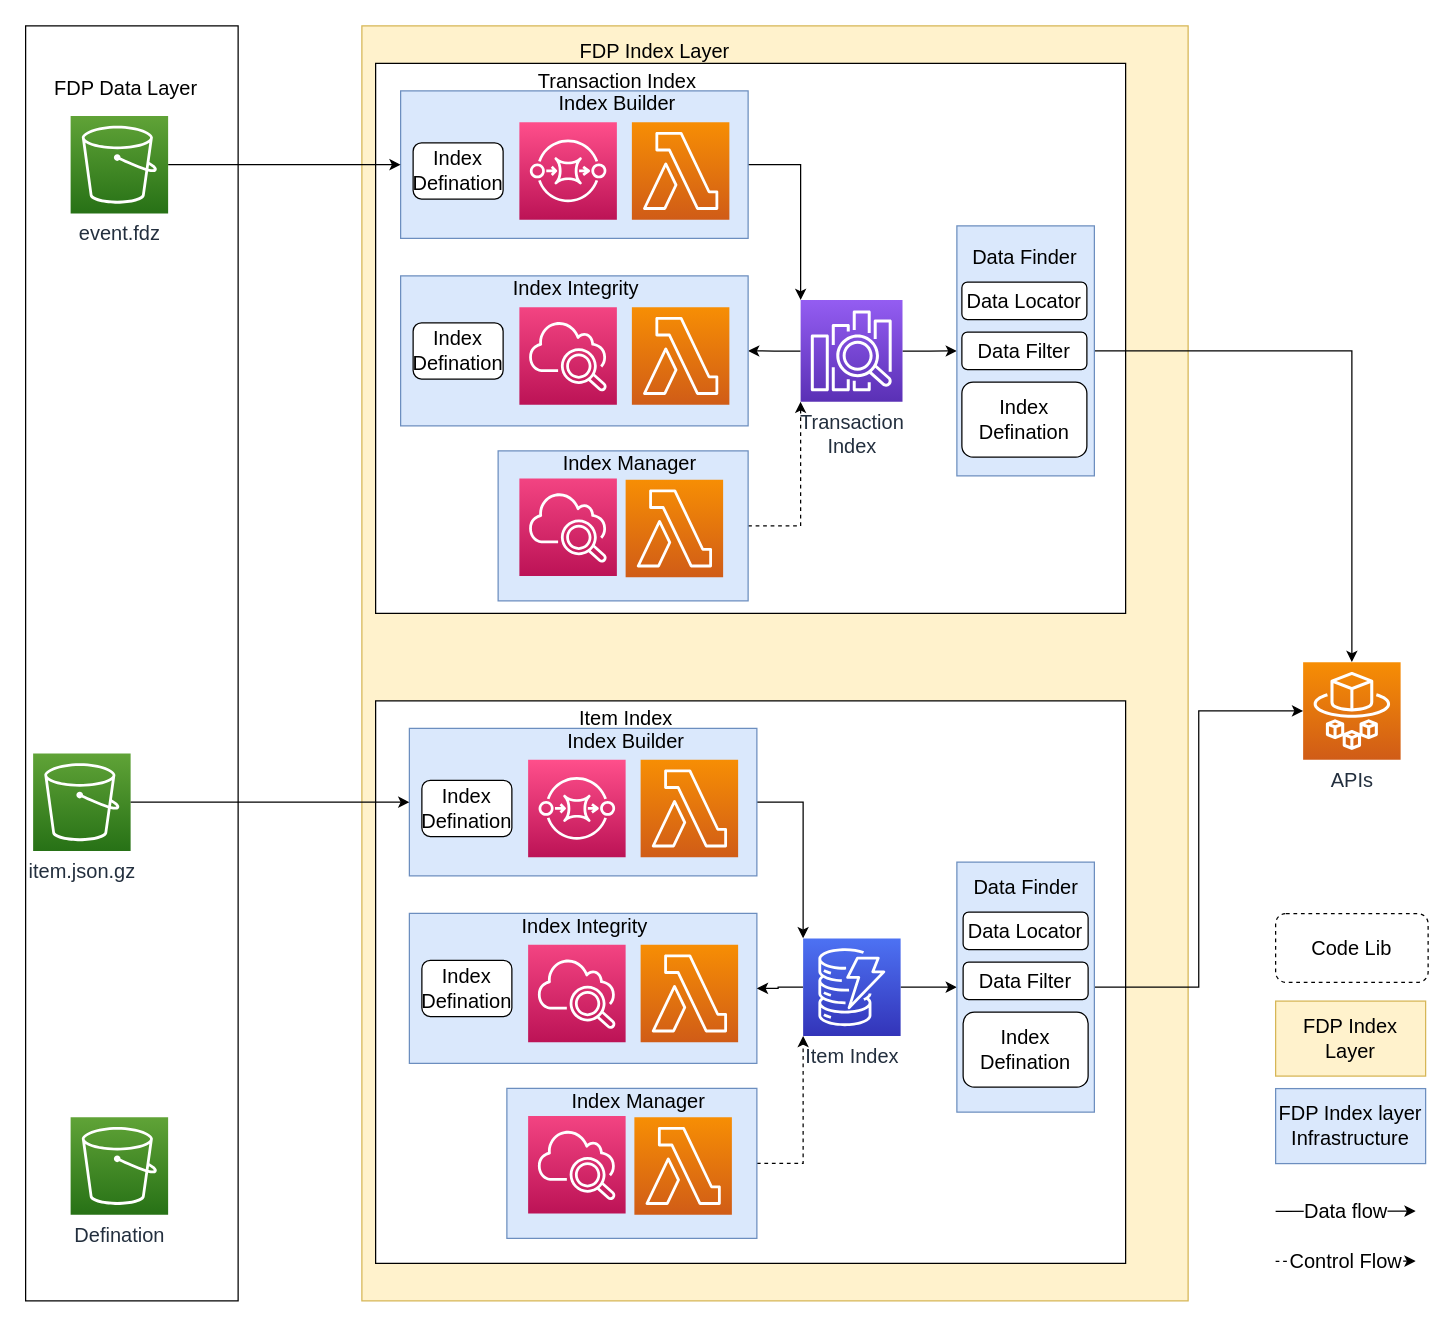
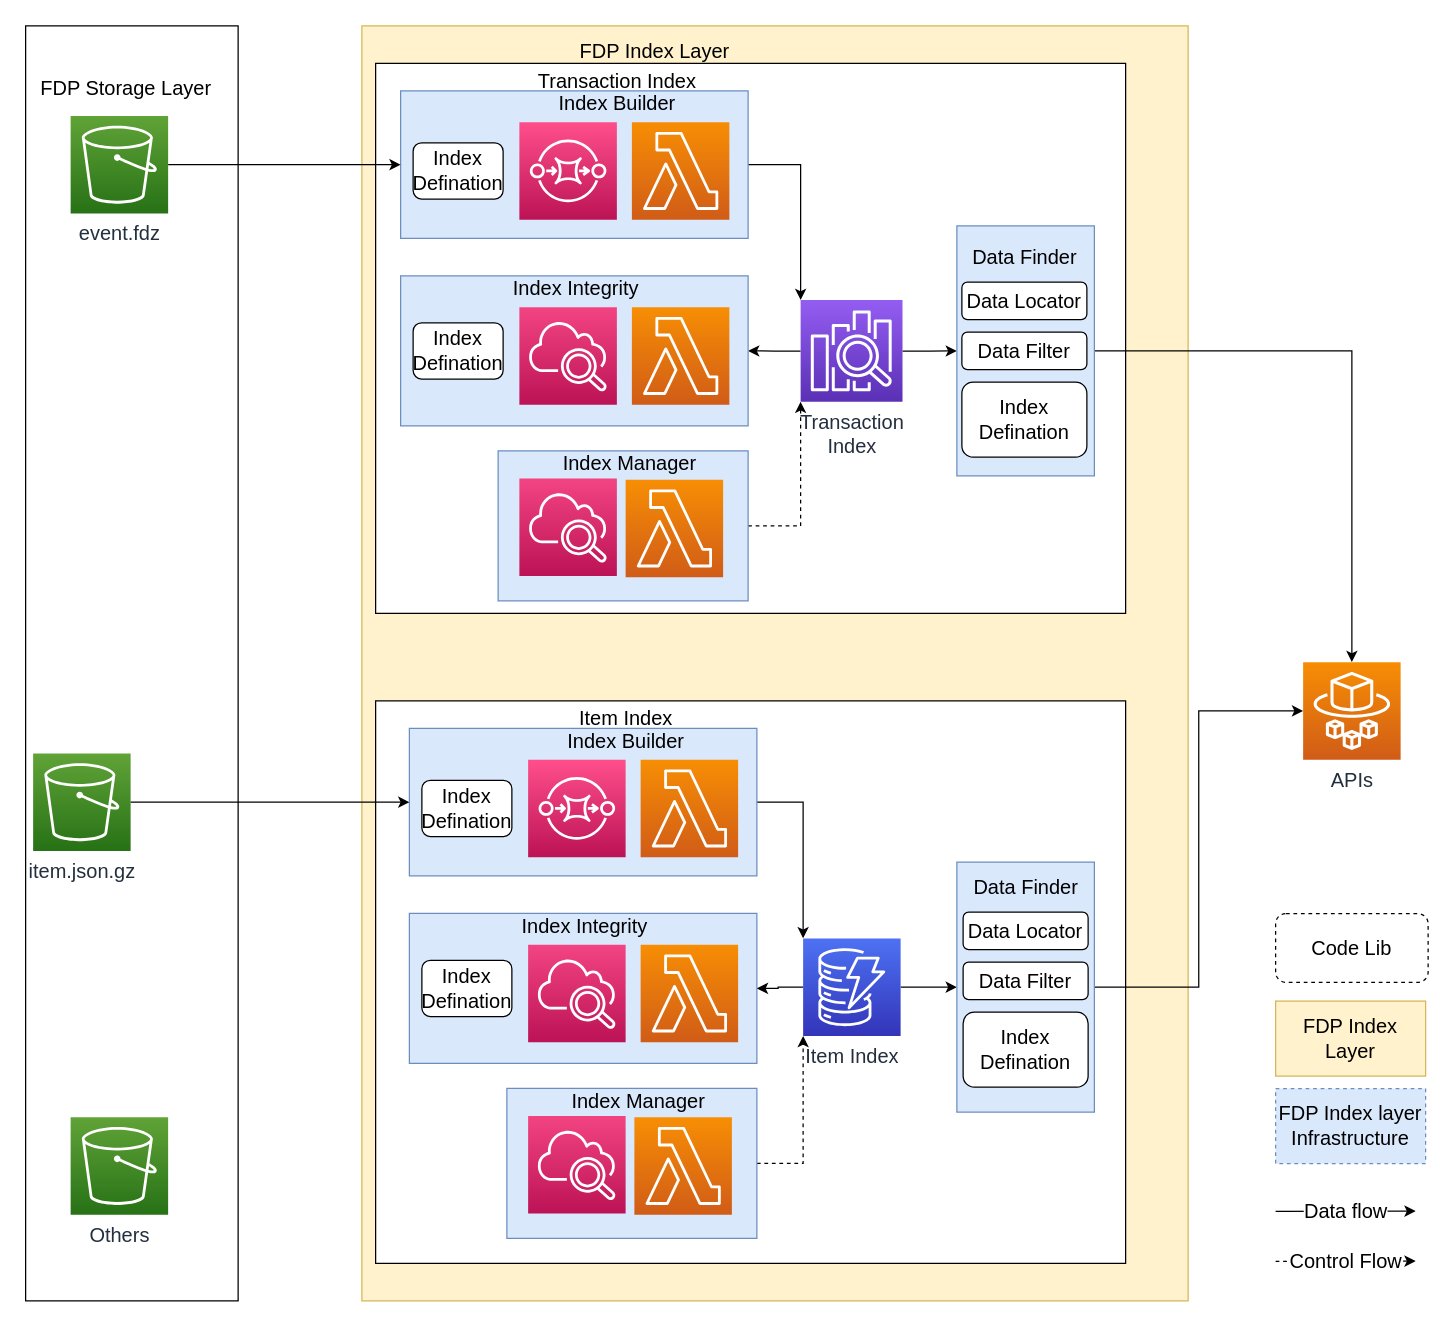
node "FDP Data Layer": label "FDP Data Layer" -> "FDP Storage Layer"
node "FDP Index layer Infrastructure": style solid -> dashed
node "Defination": label "Defination" -> "Others"
